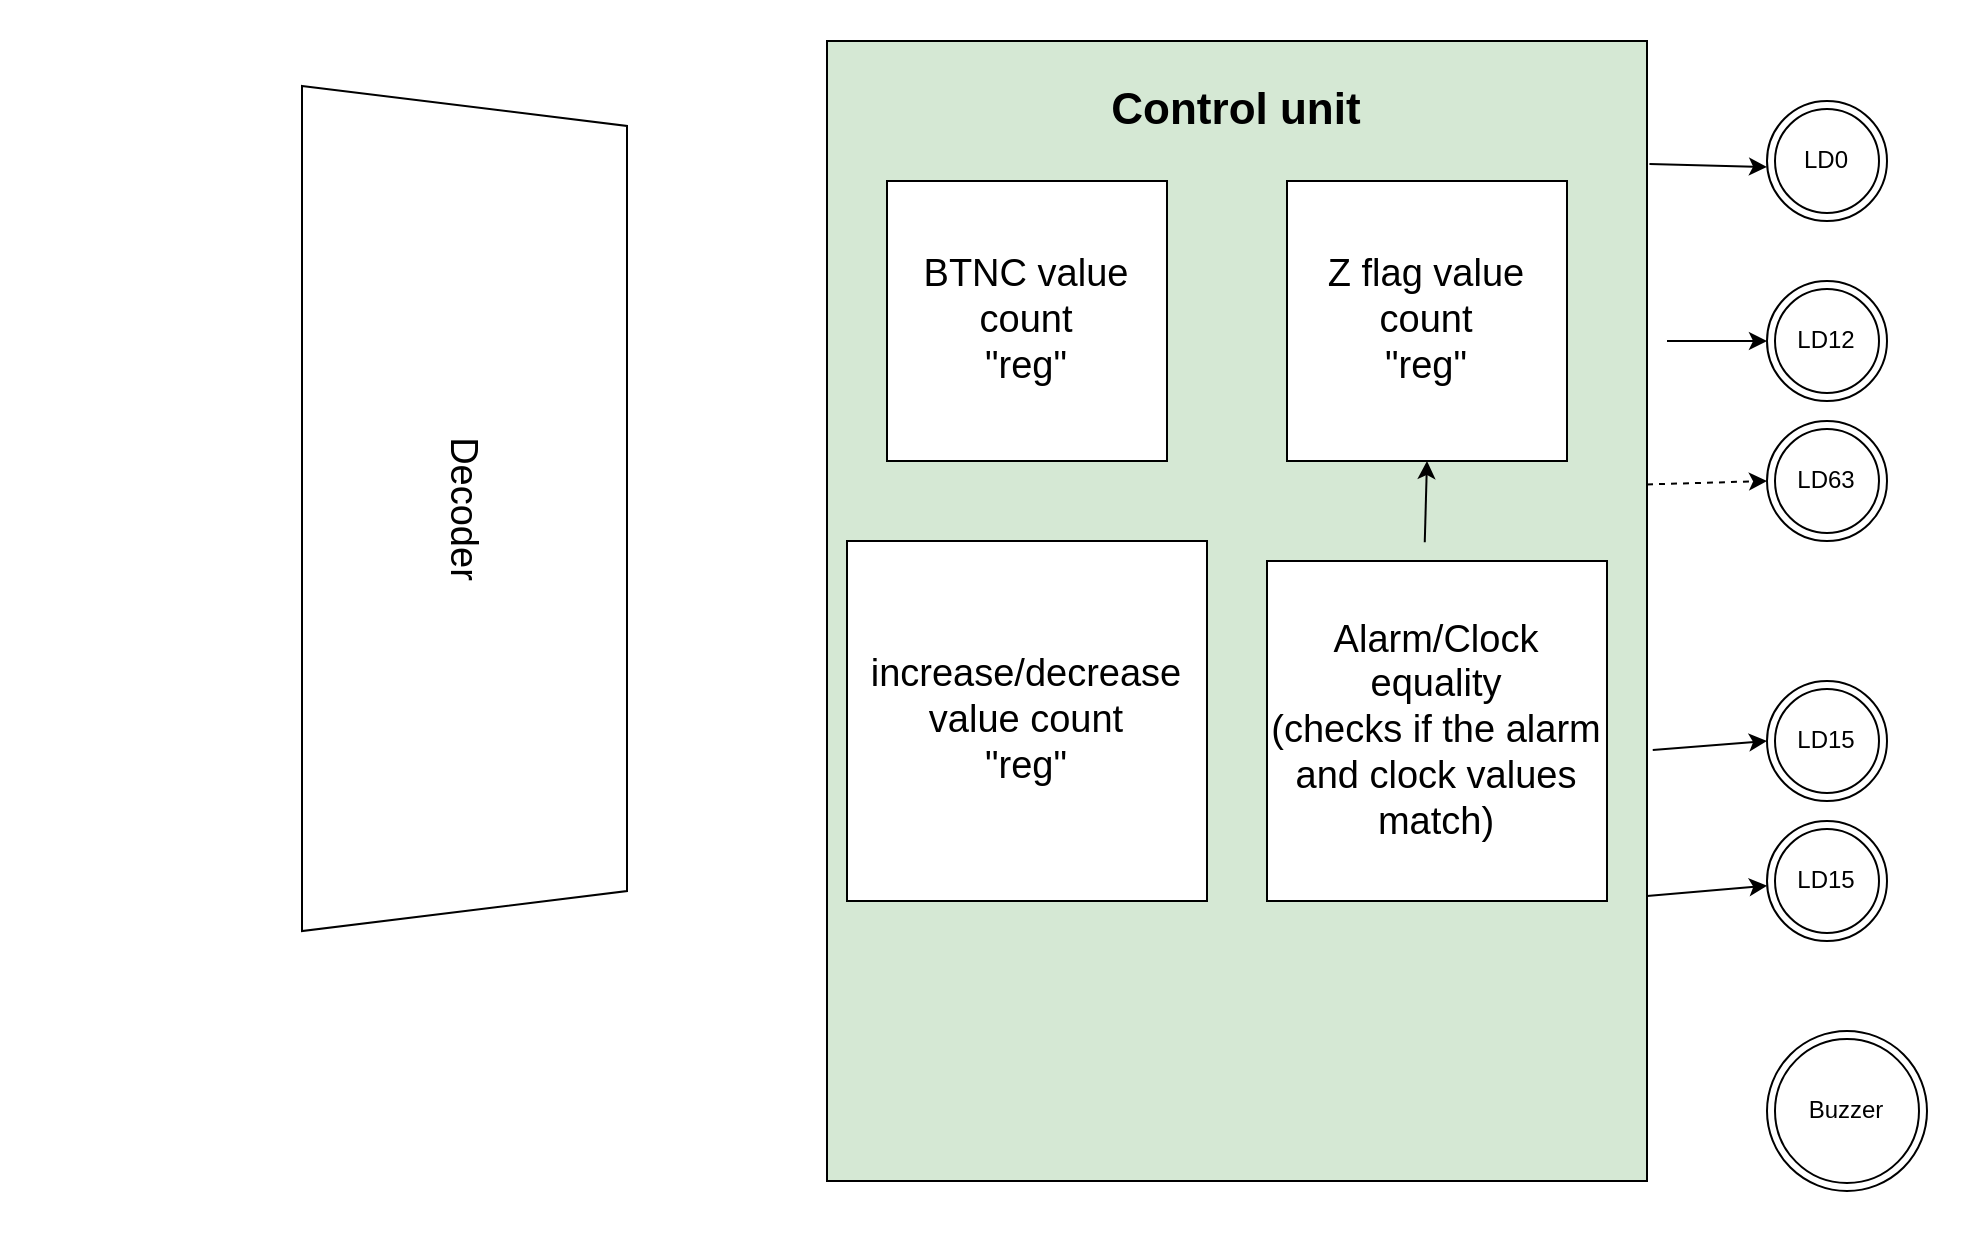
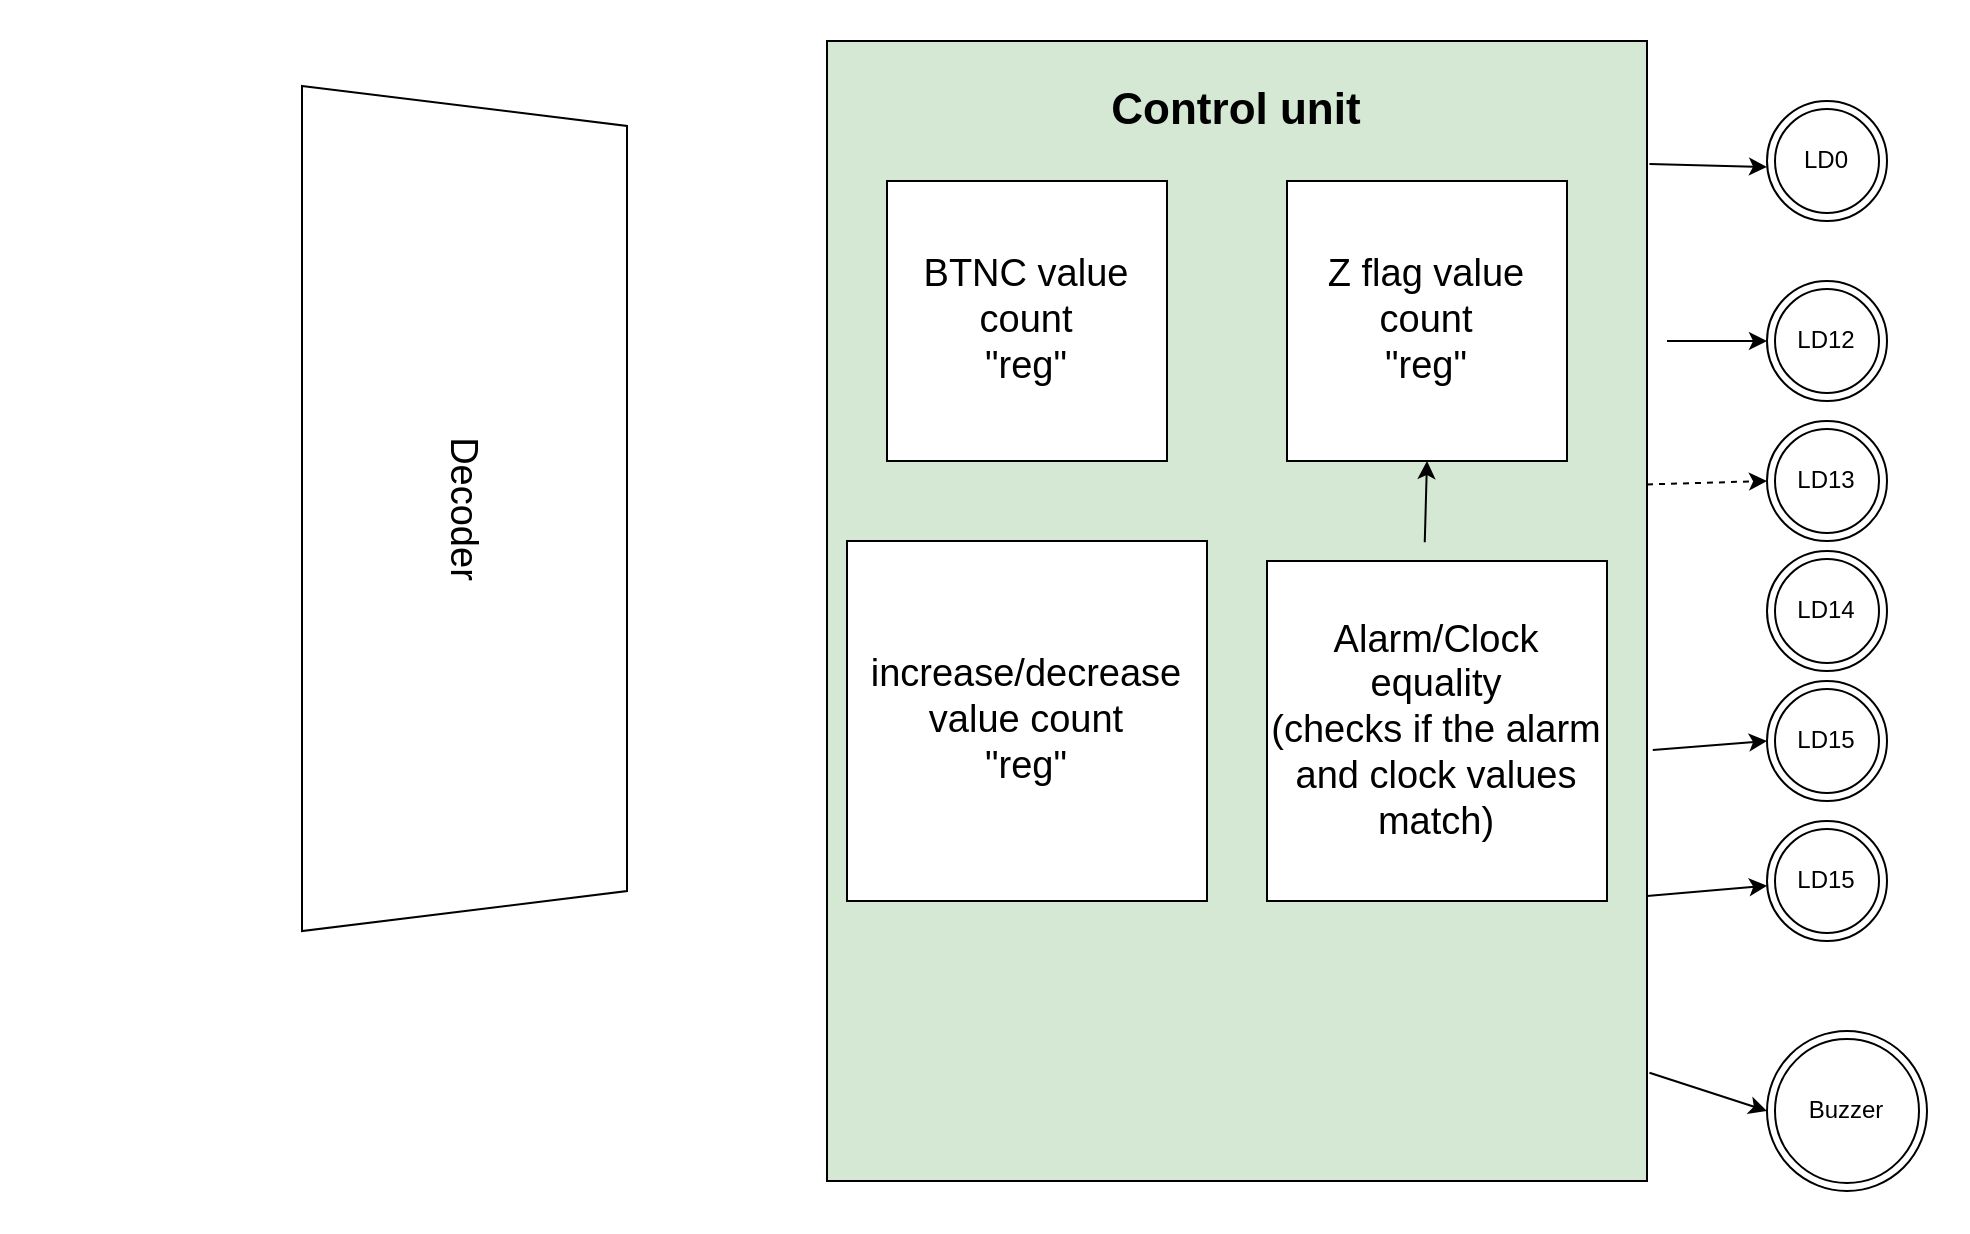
node "LD63": label "LD63" -> "LD13"
node "LD14": added
edge "Control unit" -> "Buzzer": added
